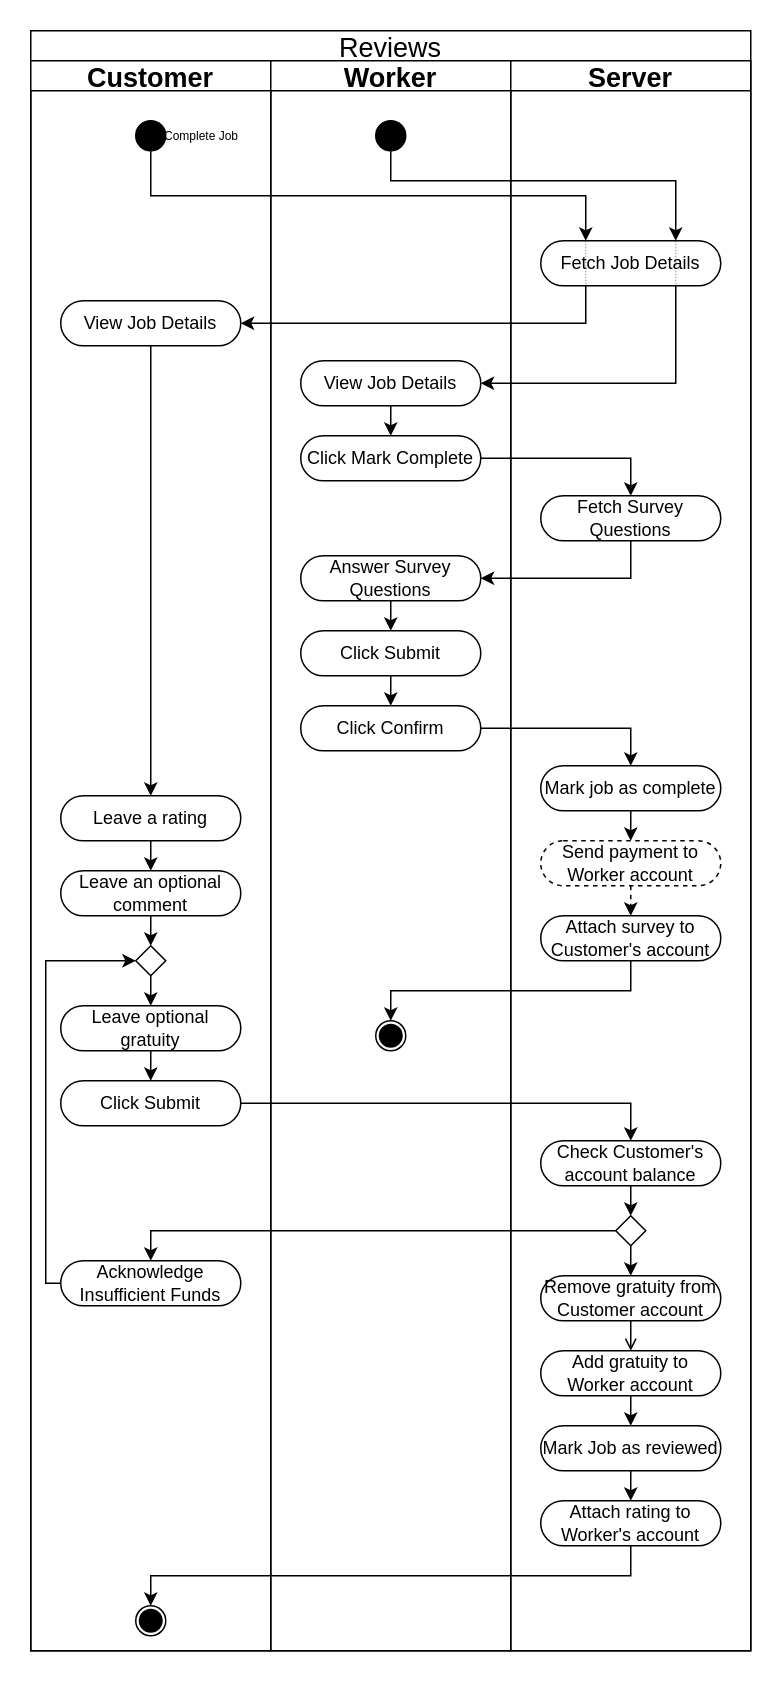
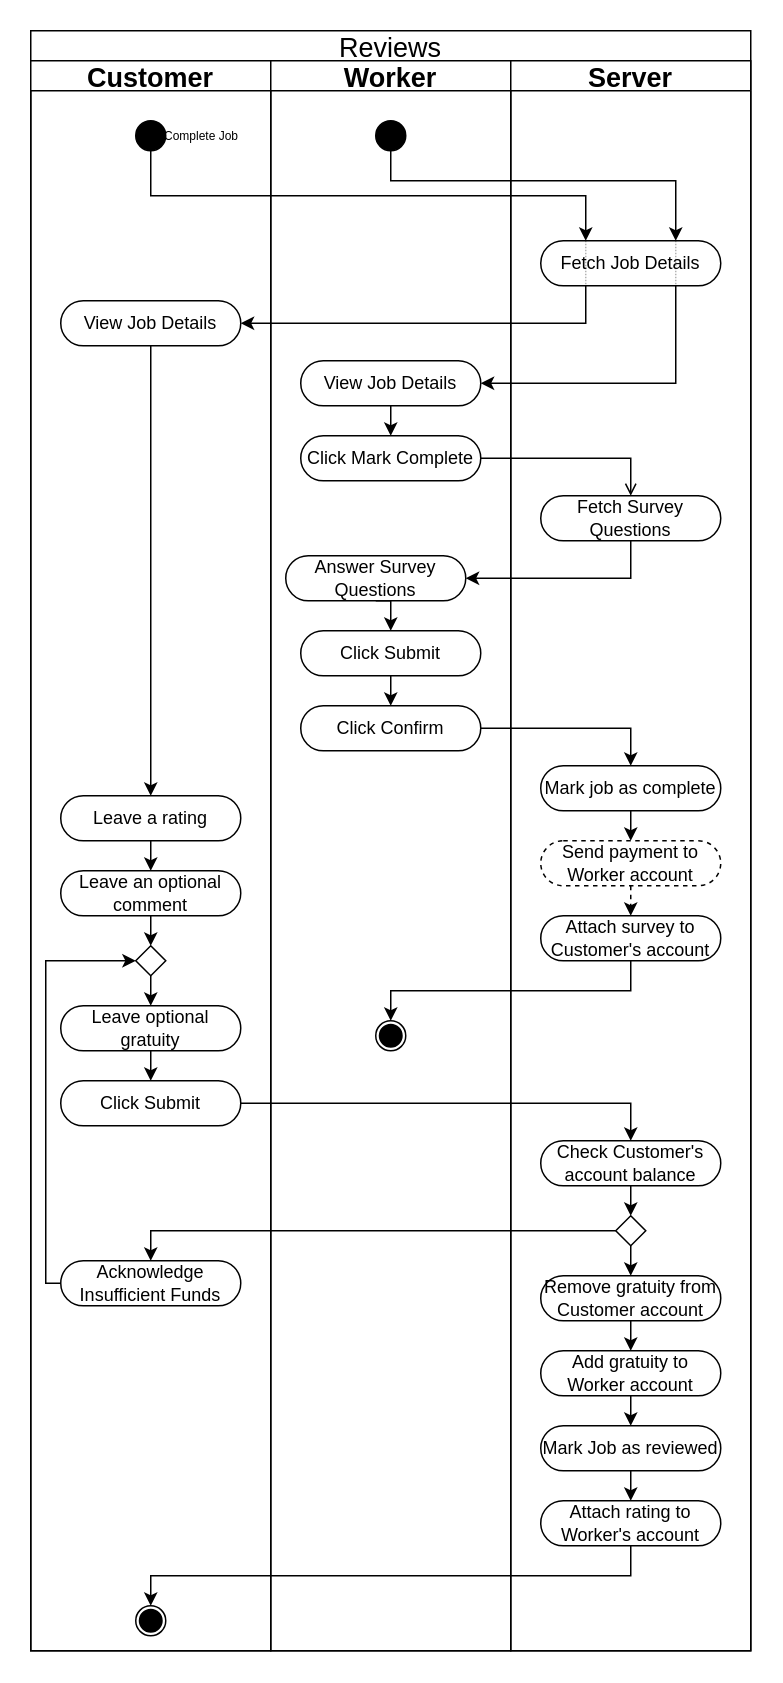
edge "Click Mark Complete" -> "Fetch Survey Questions": arrowhead classic -> open
node "Answer Survey Questions": moved (391, 578) -> (376, 578)
edge "Remove gratuity from Customer account" -> "Add gratuity to Worker account": arrowhead open -> classic
